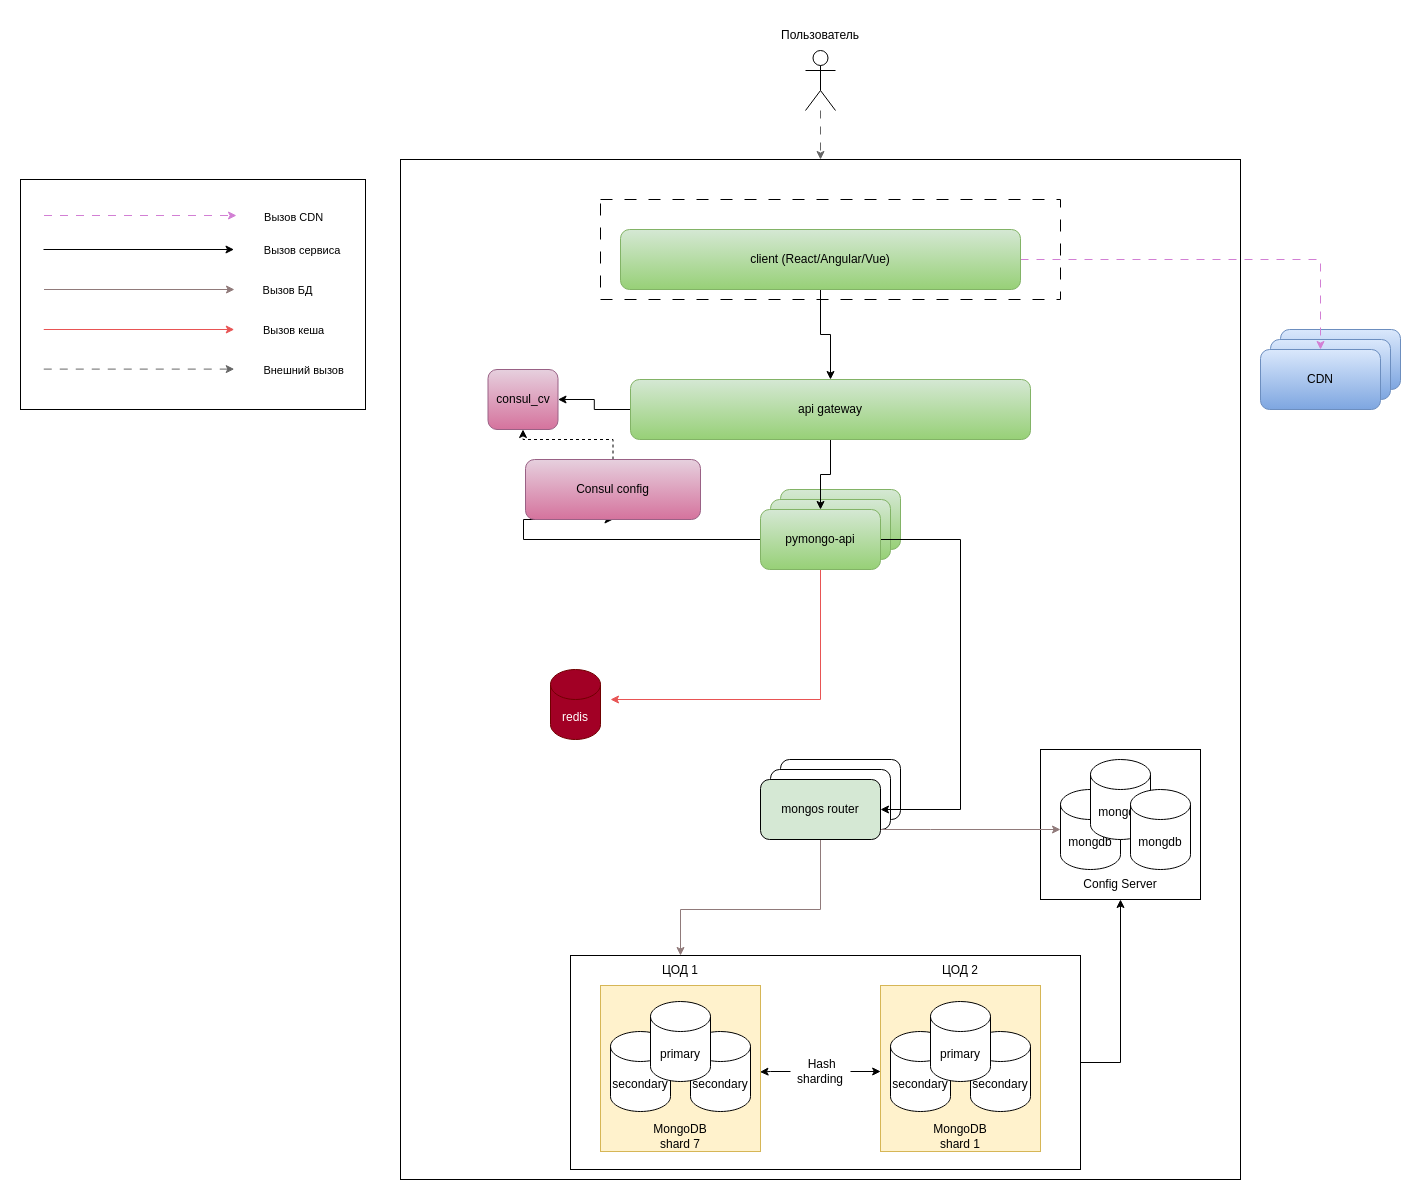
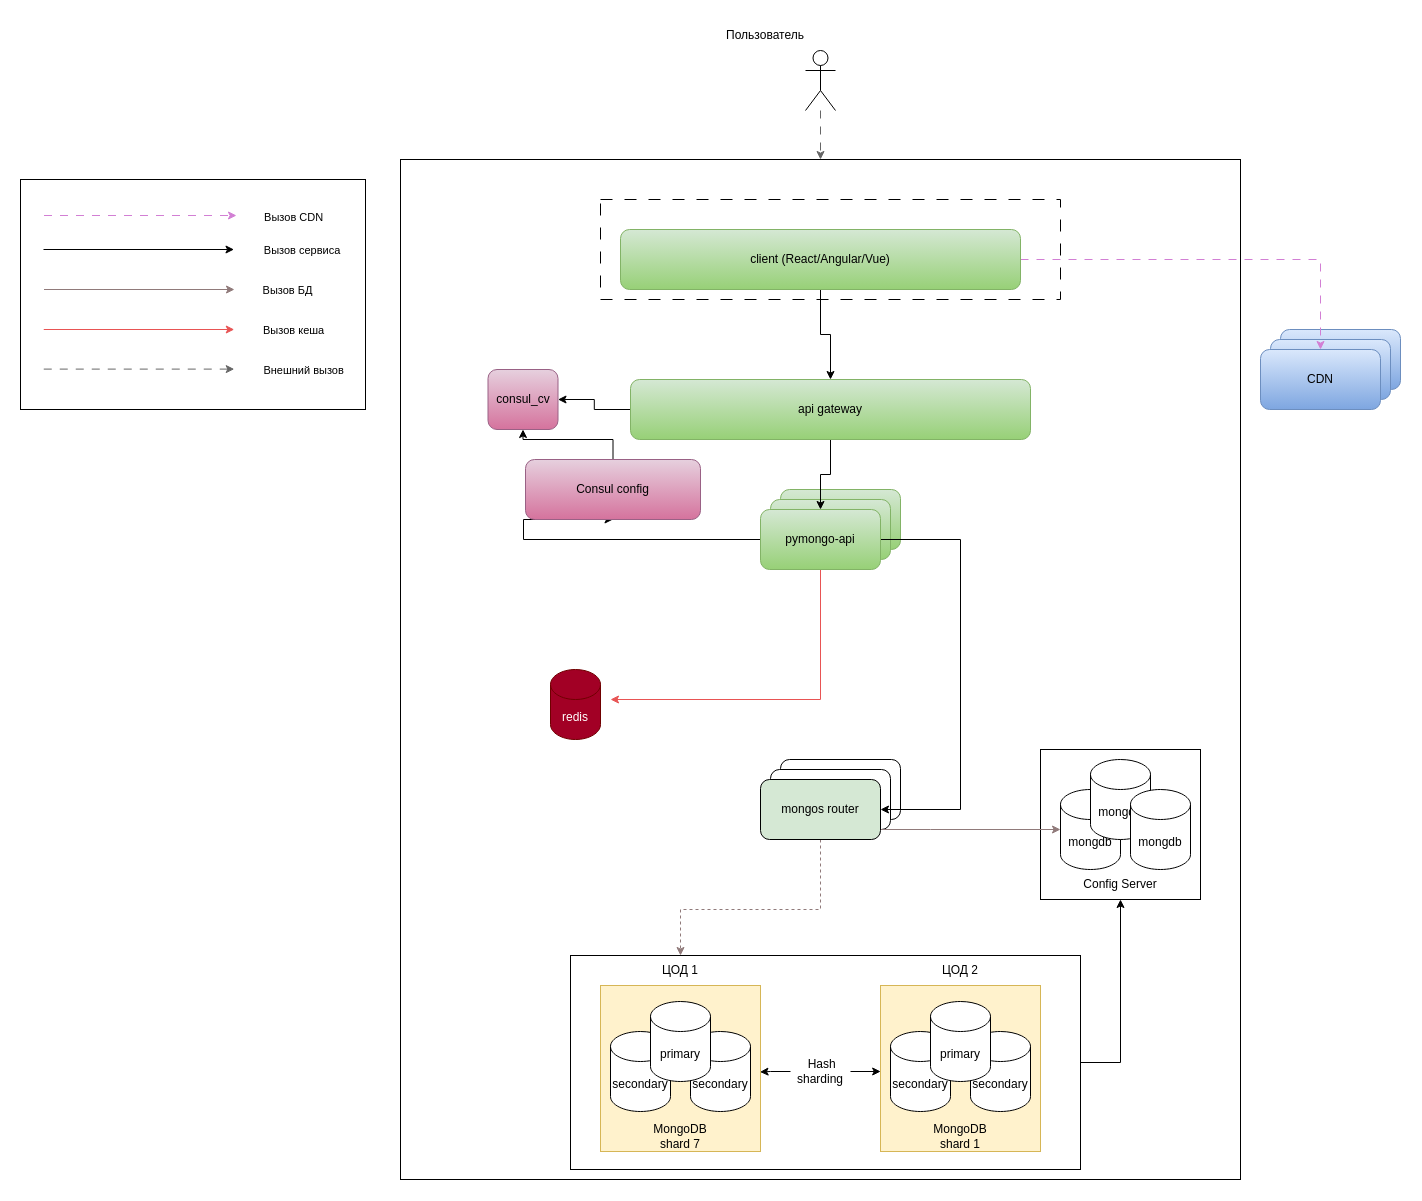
node "Пользователь": moved (821, 36) -> (766, 36)
edge "Consul config" -> "consul_cv": style dashed -> solid
edge "mongos router" -> "ЦОД 1": style solid -> dashed
